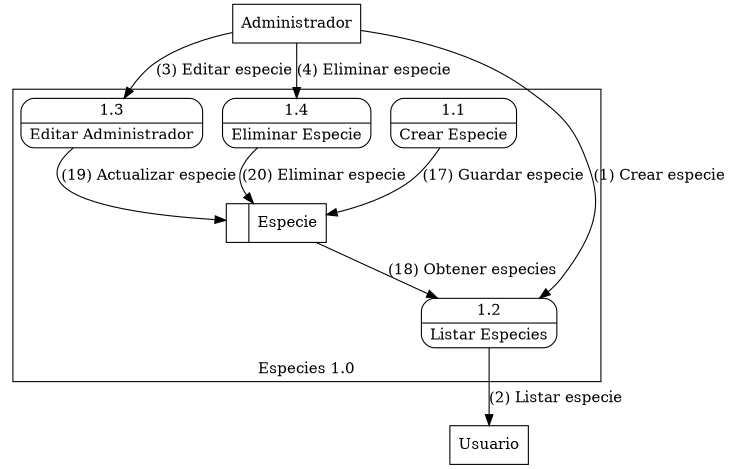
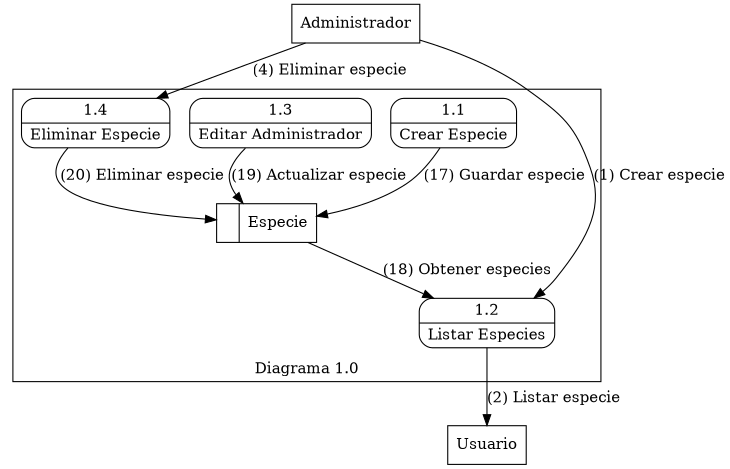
edge "Administrador" -> "1.3": removed, label "(3) Editar especie"
cluster "Especies 1.0": label "Especies 1.0" -> "Diagrama 1.0"
